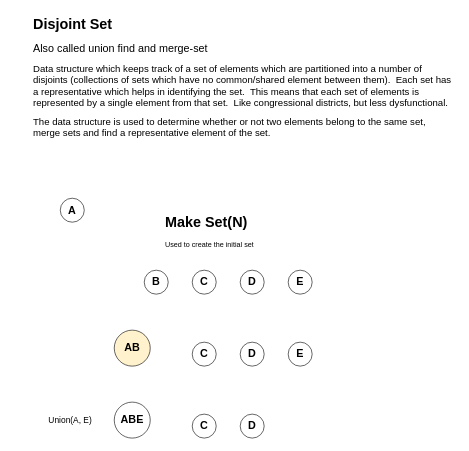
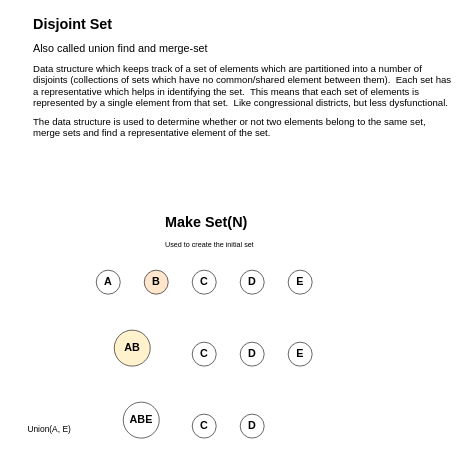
node "A": moved (72, 210) -> (108, 282)
node "B": fillcolor #ffffff -> #ffe6cc
node "Union(A, E)": moved (63, 420) -> (42, 429)
node "ABE": moved (132, 420) -> (141, 420)
